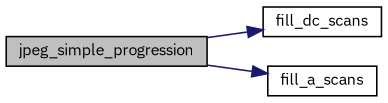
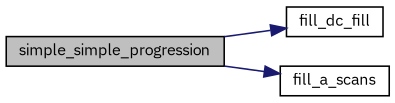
node "fill_dc_scans": label "fill_dc_scans" -> "fill_dc_fill"
node "jpeg_simple_progression": label "jpeg_simple_progression" -> "simple_simple_progression"
